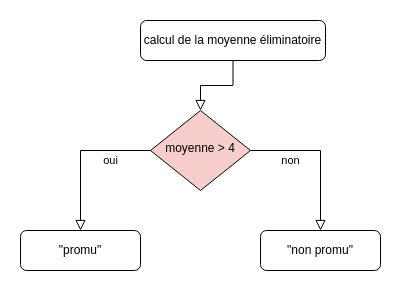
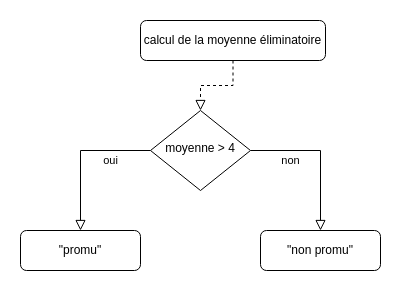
edge "calcul de la moyenne éliminatoire" -> "moyenne > 4": style solid -> dashed
node "moyenne > 4": fillcolor #f8cecc -> #ffffff
